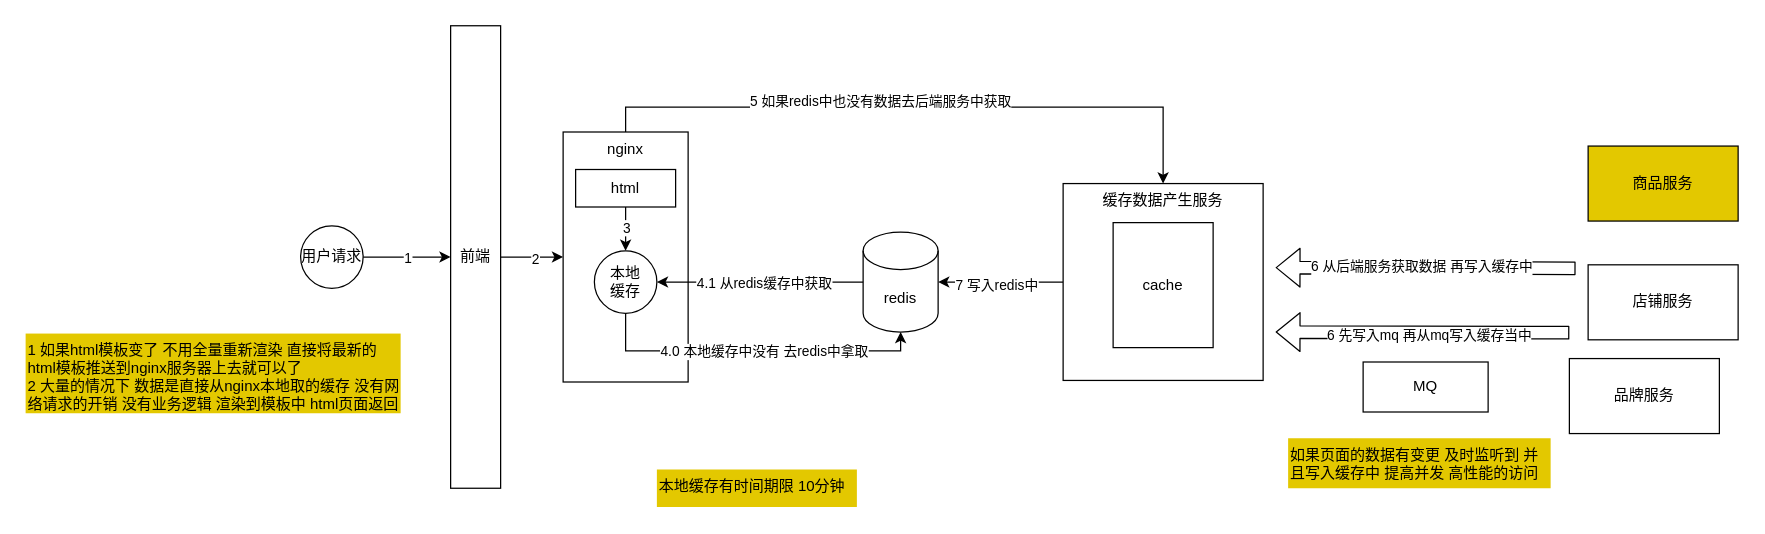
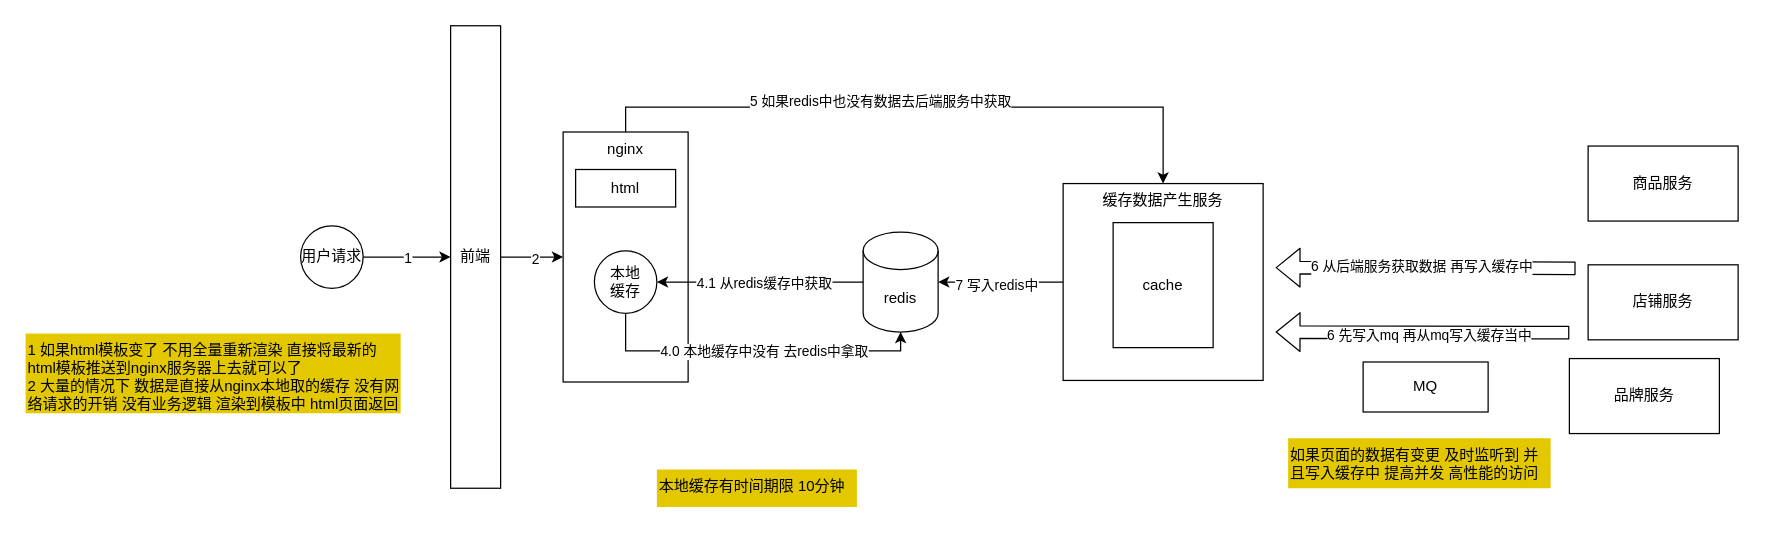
node "商品服务": fillcolor #e3c800 -> #ffffff
edge "html" -> "本地 缓存": removed, label "3"
